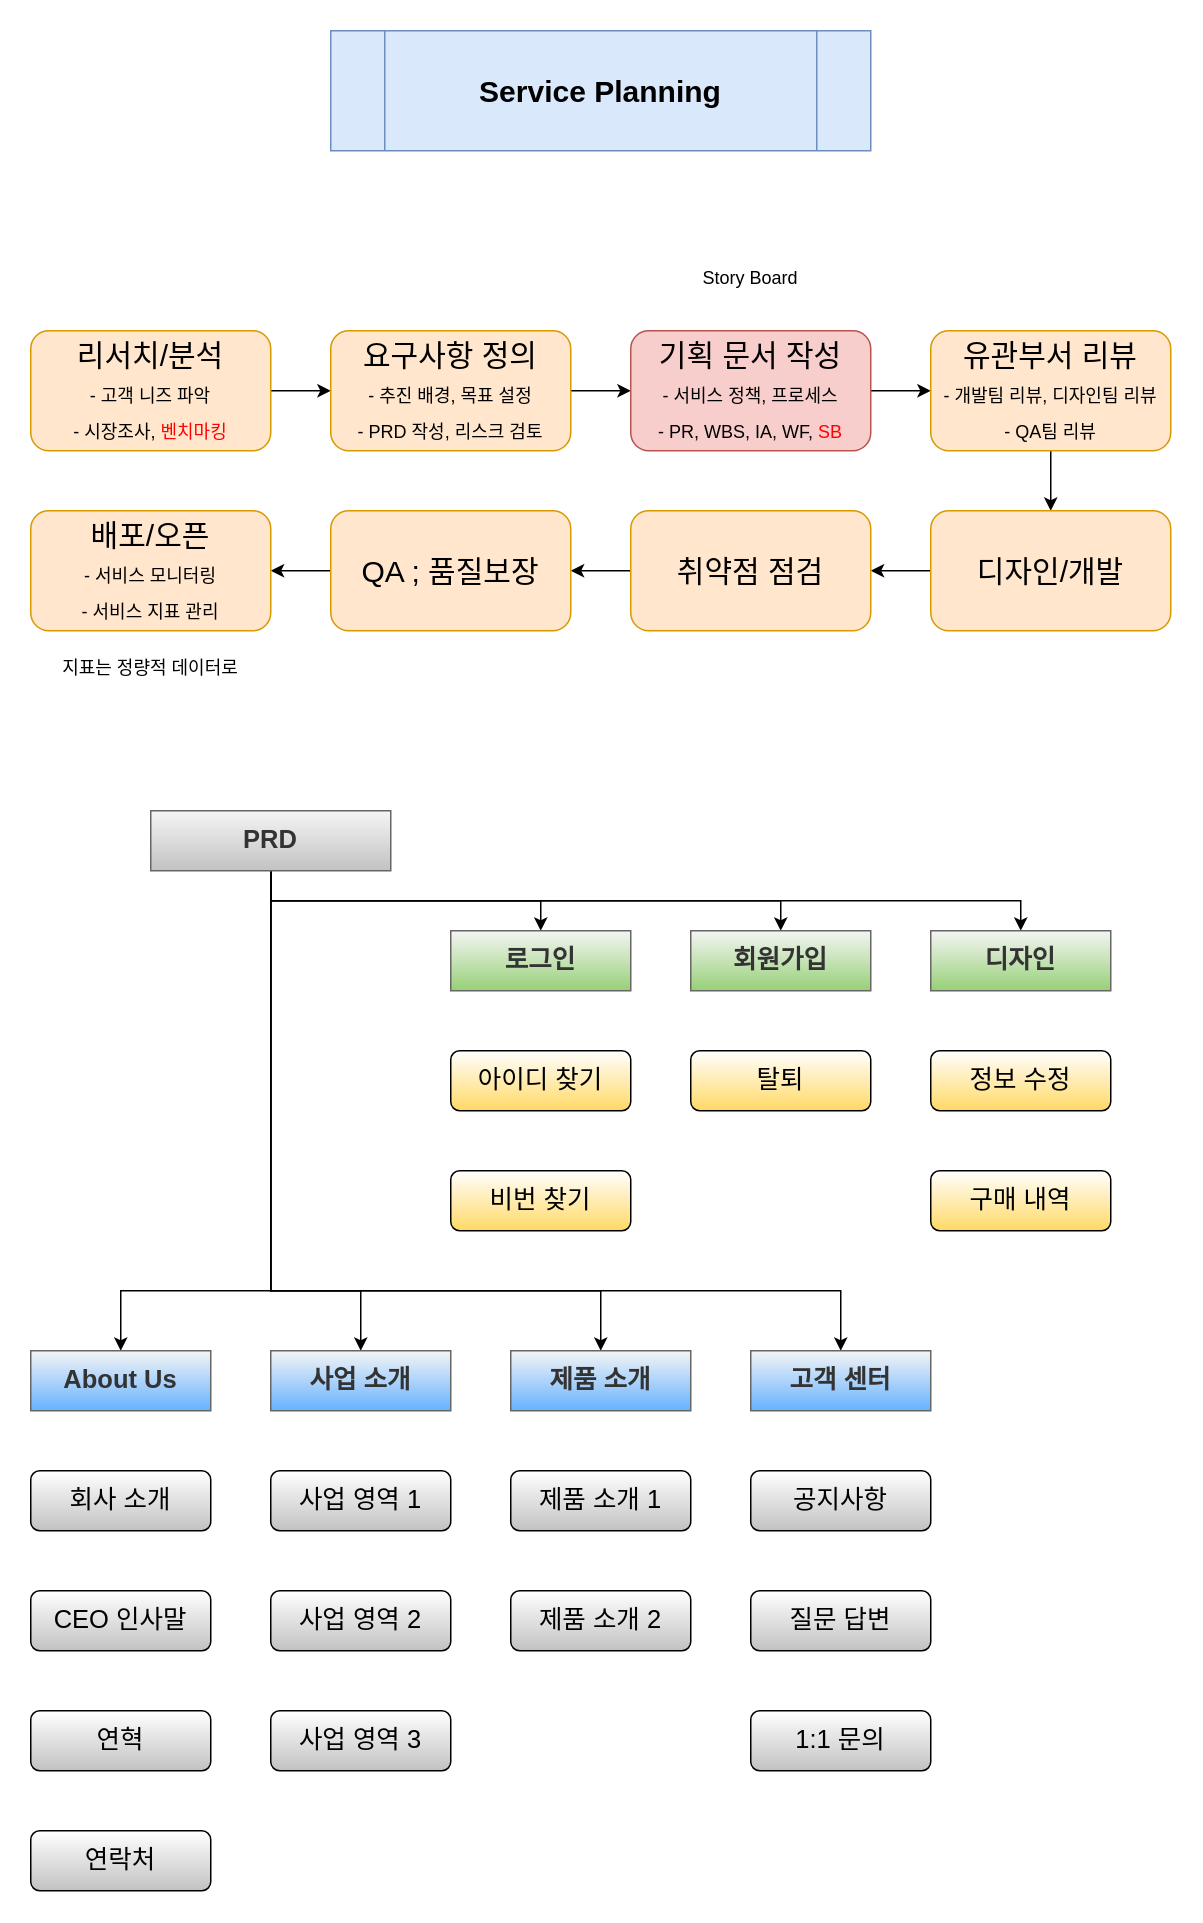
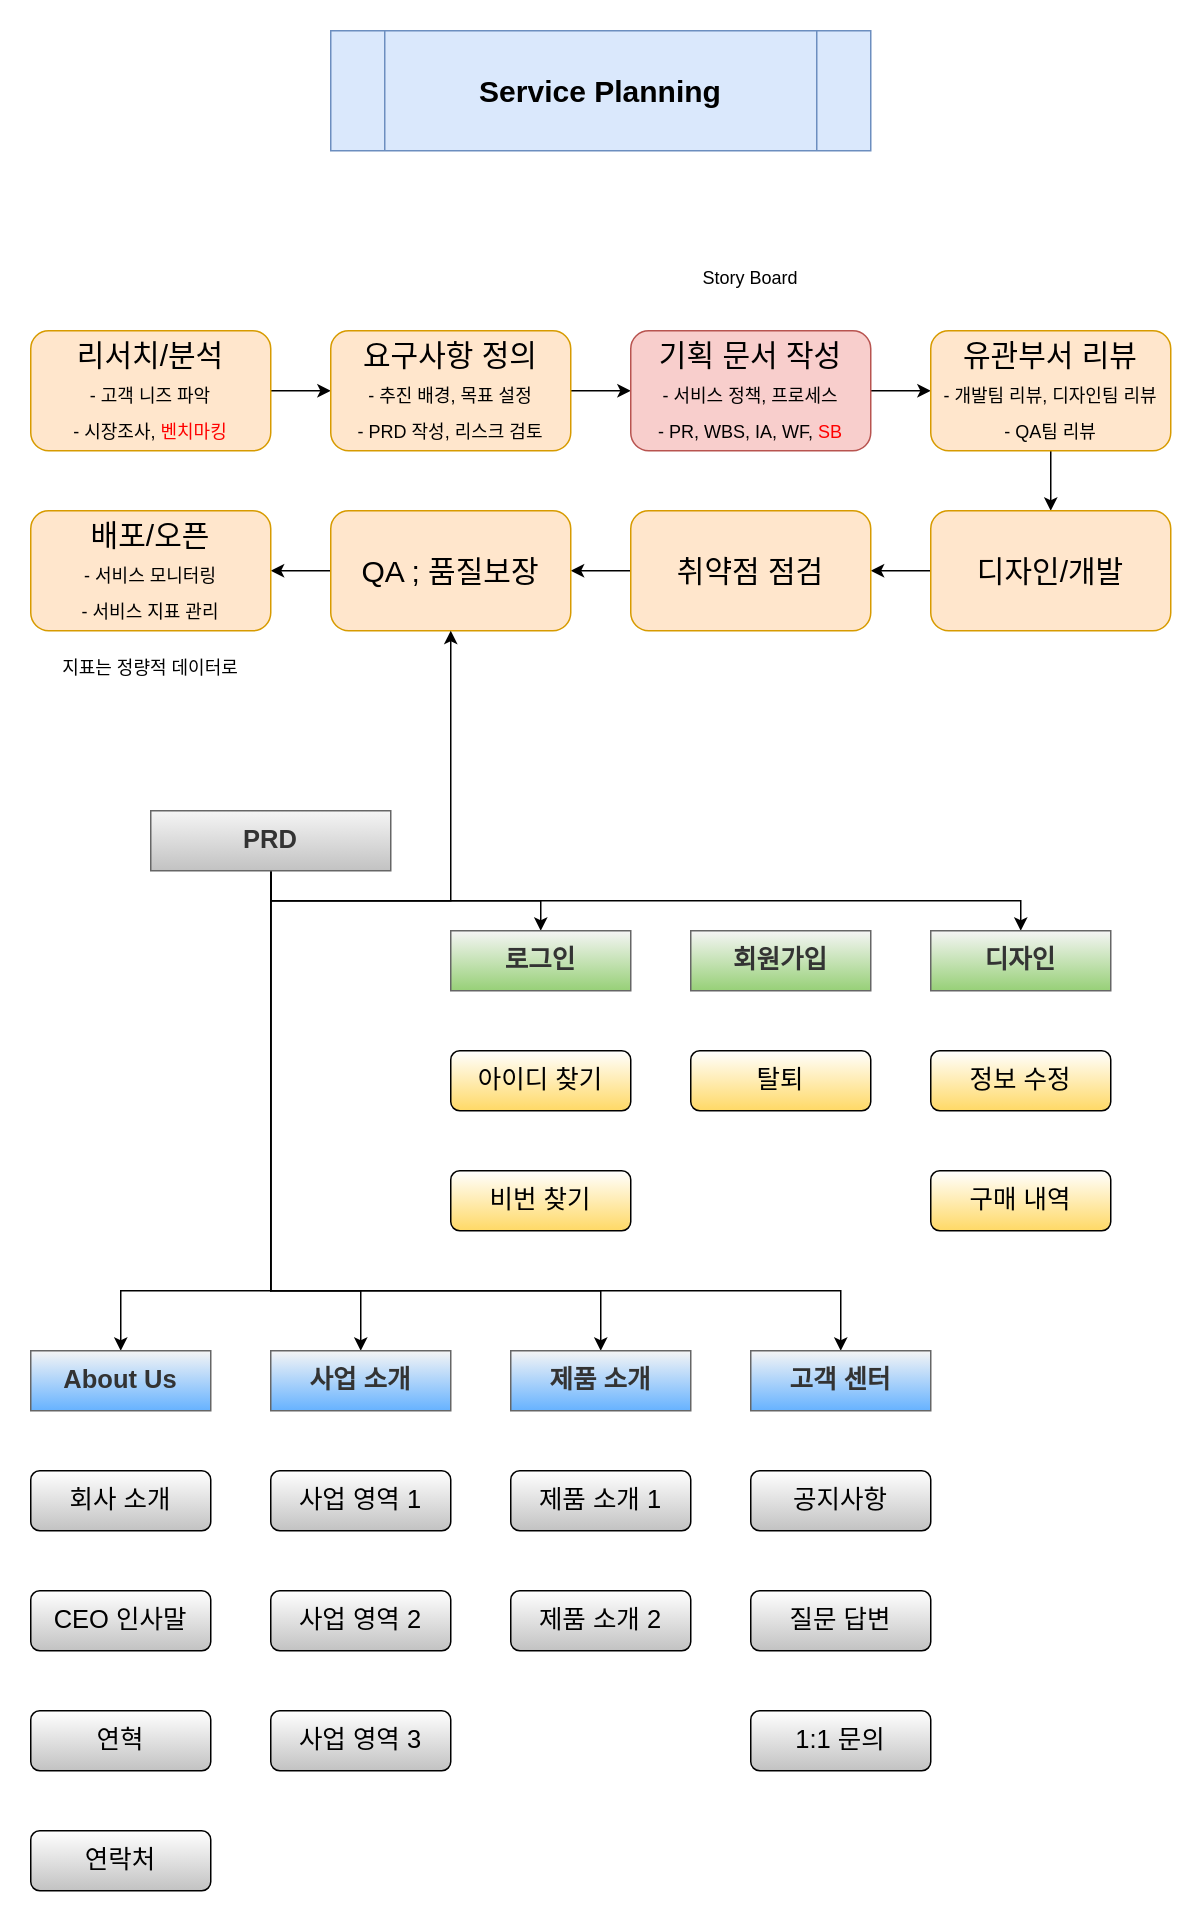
edge "PRD" -> "회원가입": now "PRD" -> "QA ; 품질보장"
